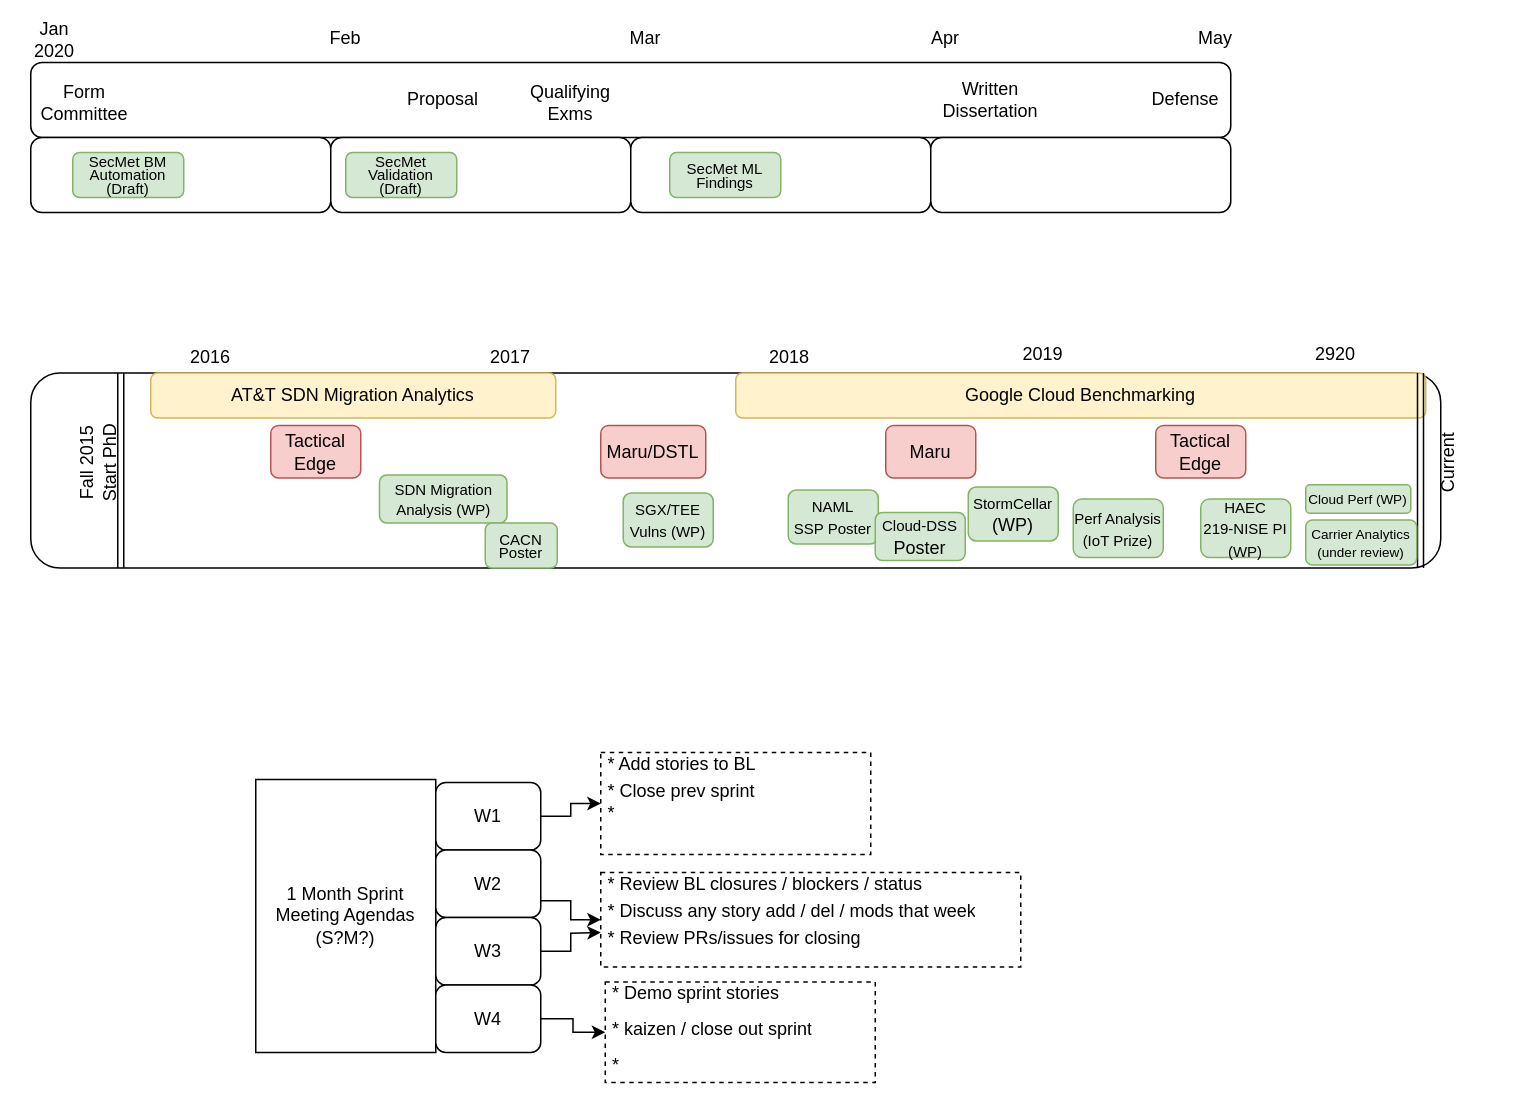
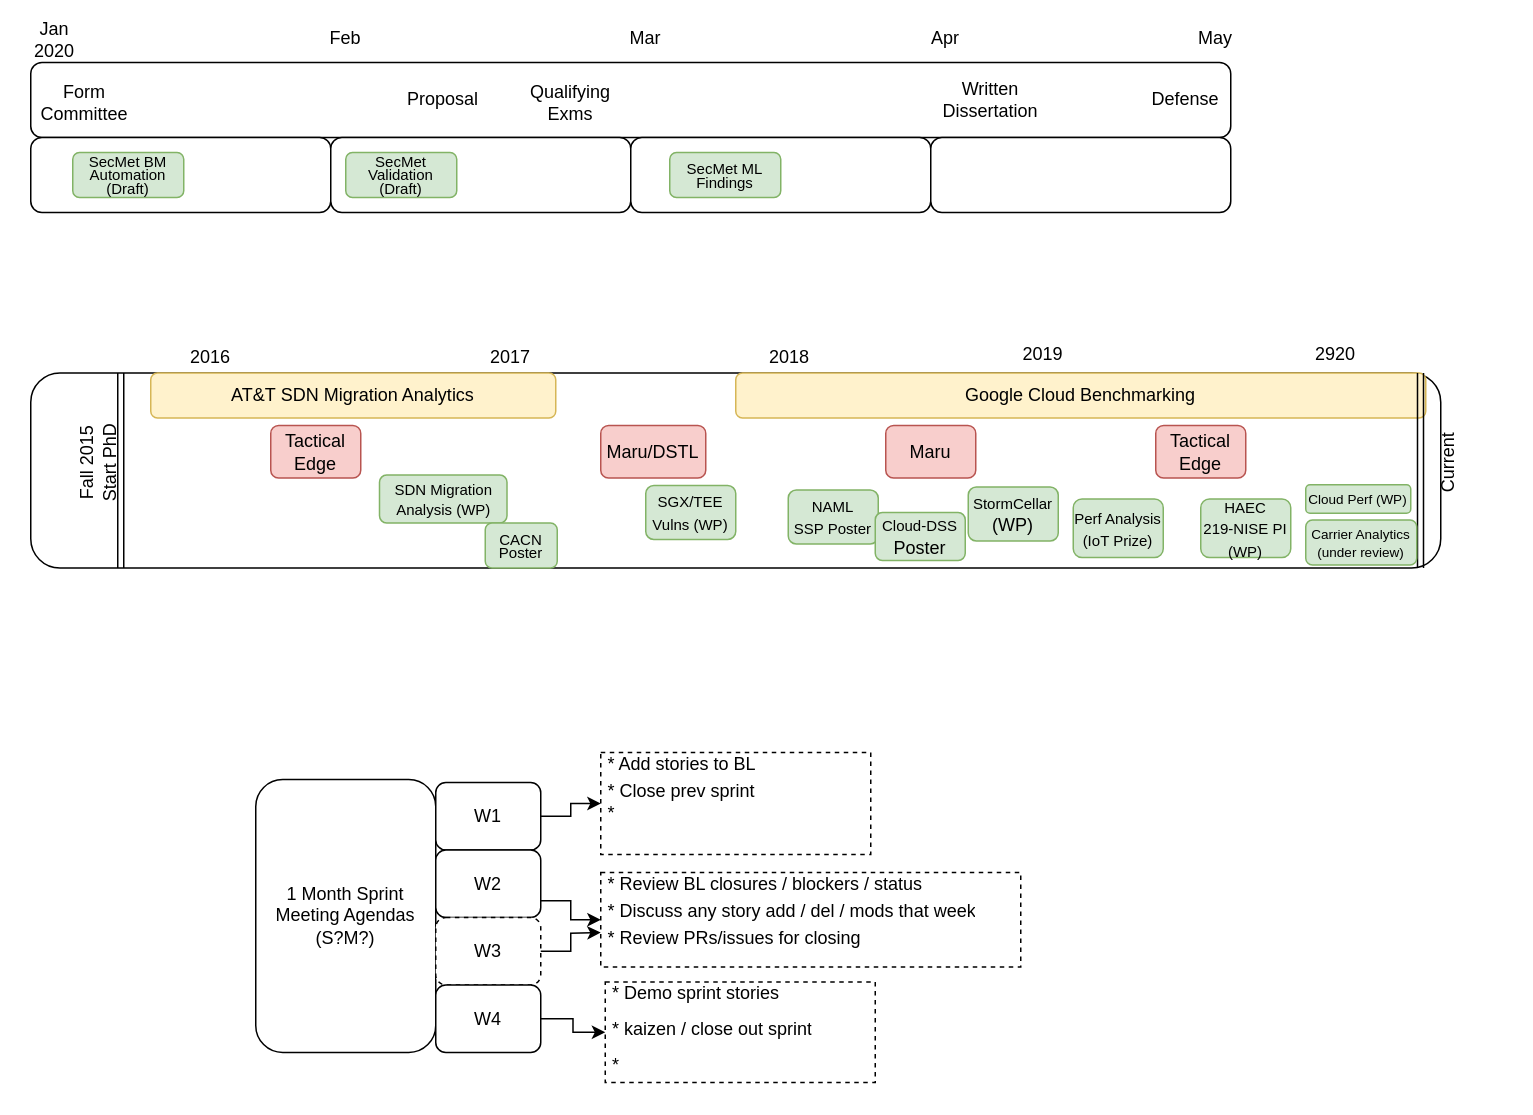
node "SGX/TEE Vulns (WP)": moved (668, 520) -> (691, 512)
node "1 Month Sprint Meeting Agendas (S?M?)": shape rectangle -> rounded rectangle
node "W3": style solid -> dashed
